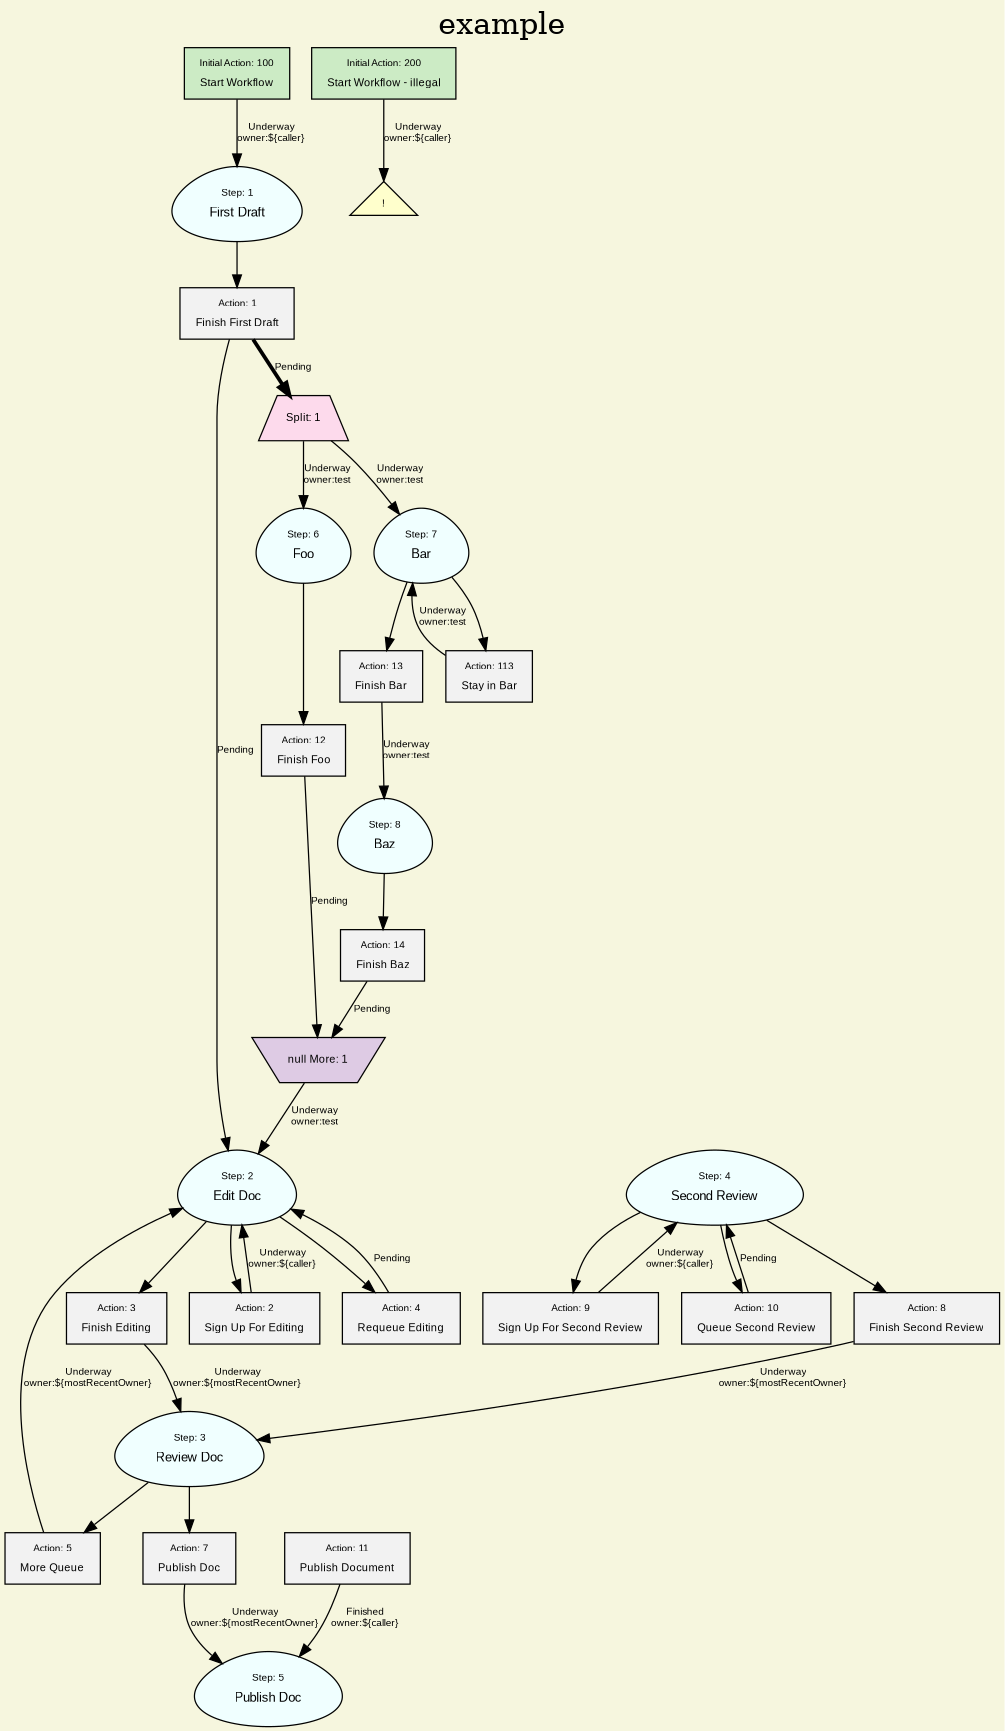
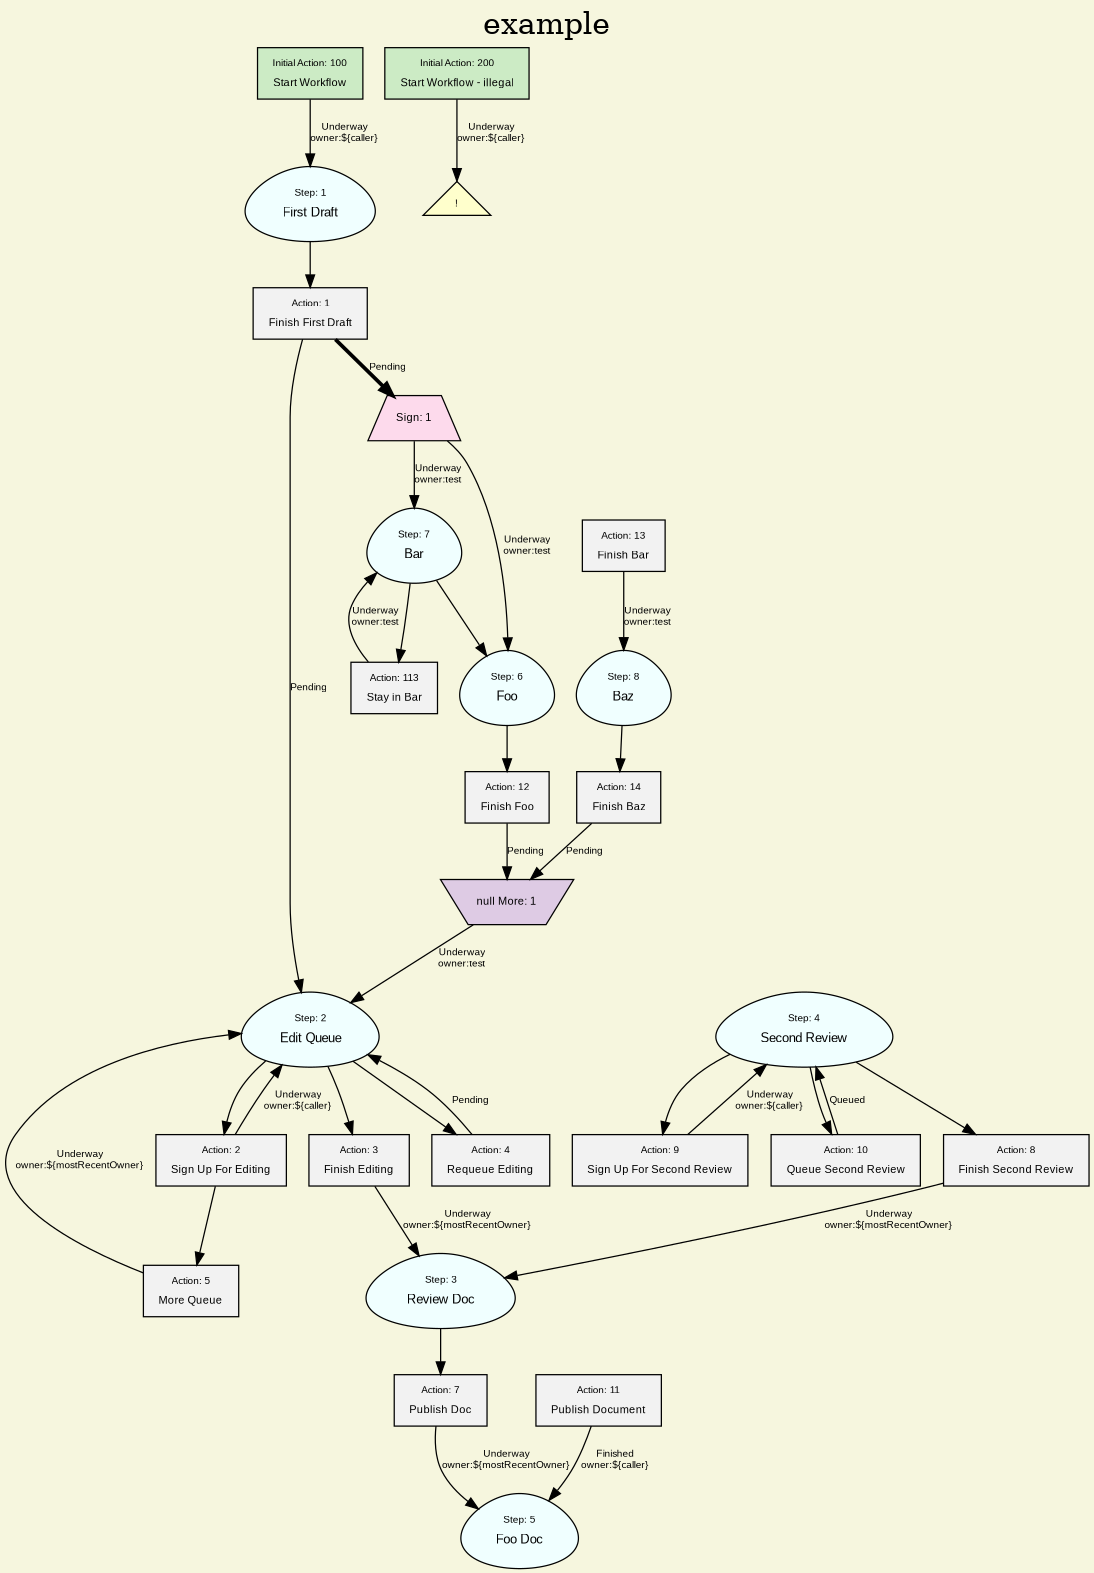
node "Split: 1": label "Split: 1" -> "Sign: 1"
edge "Step: 7" -> "Action: 13": now "Step: 7" -> "Step: 6"
node "Step: 2": text "Edit Doc" -> "Edit Queue"
edge "Action: 10" -> "Step: 4": label "Pending" -> "Queued"
edge "Step: 3" -> "Action: 5": now "Action: 2" -> "Action: 5"
node "Step: 5": text "Publish Doc" -> "Foo Doc"
